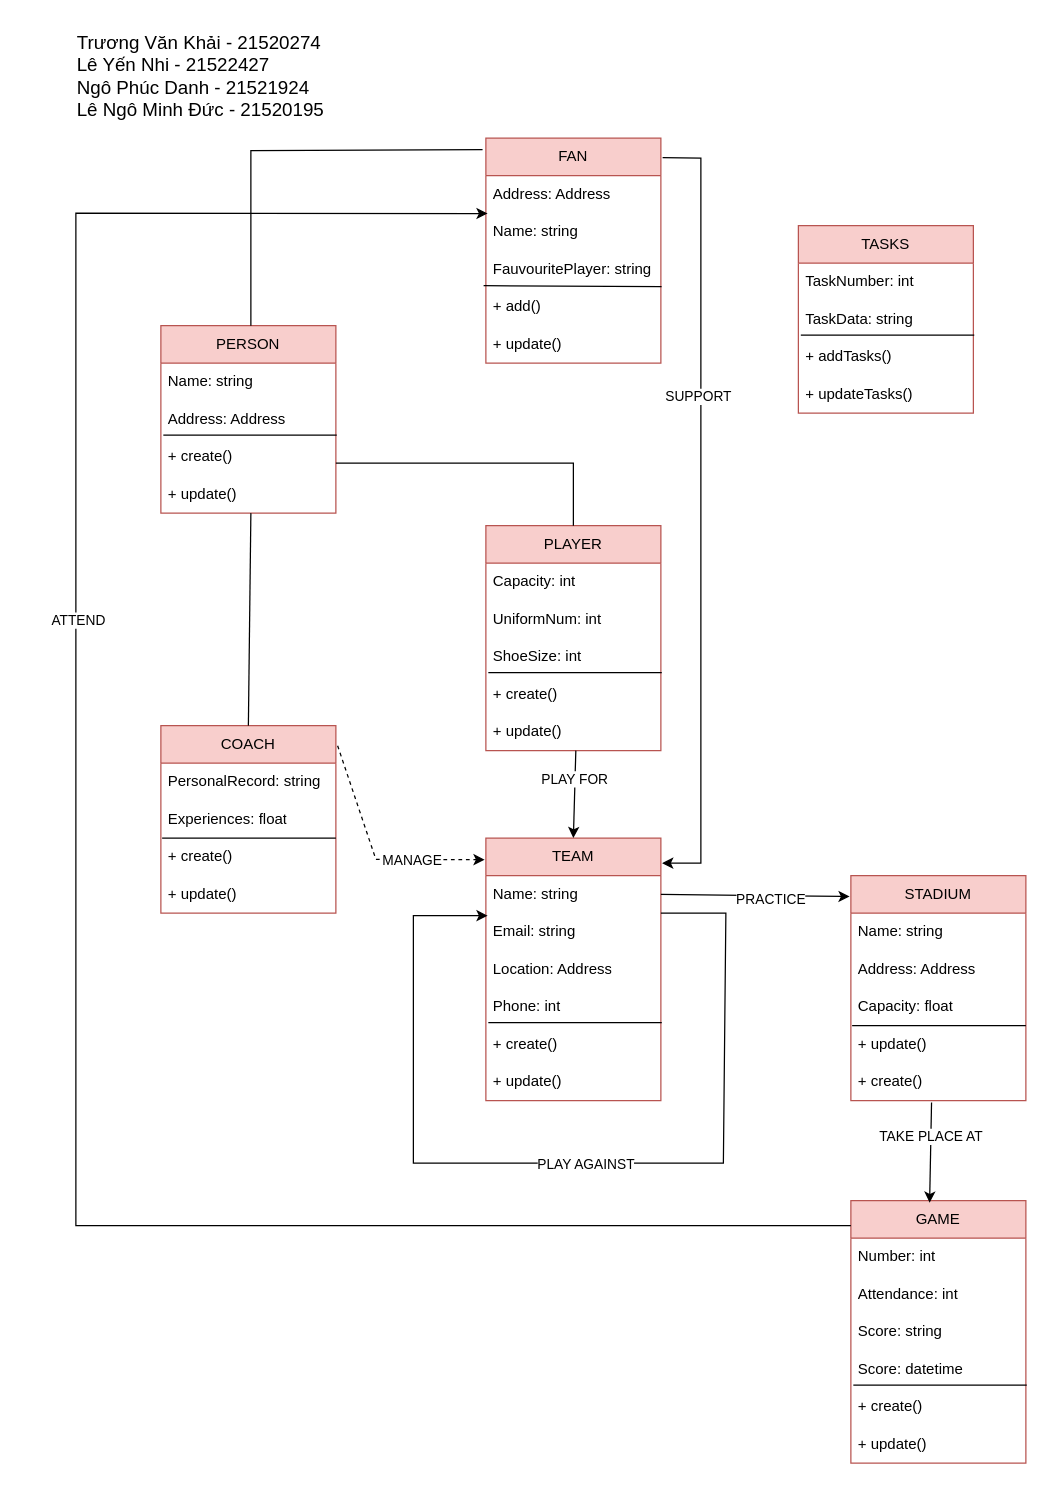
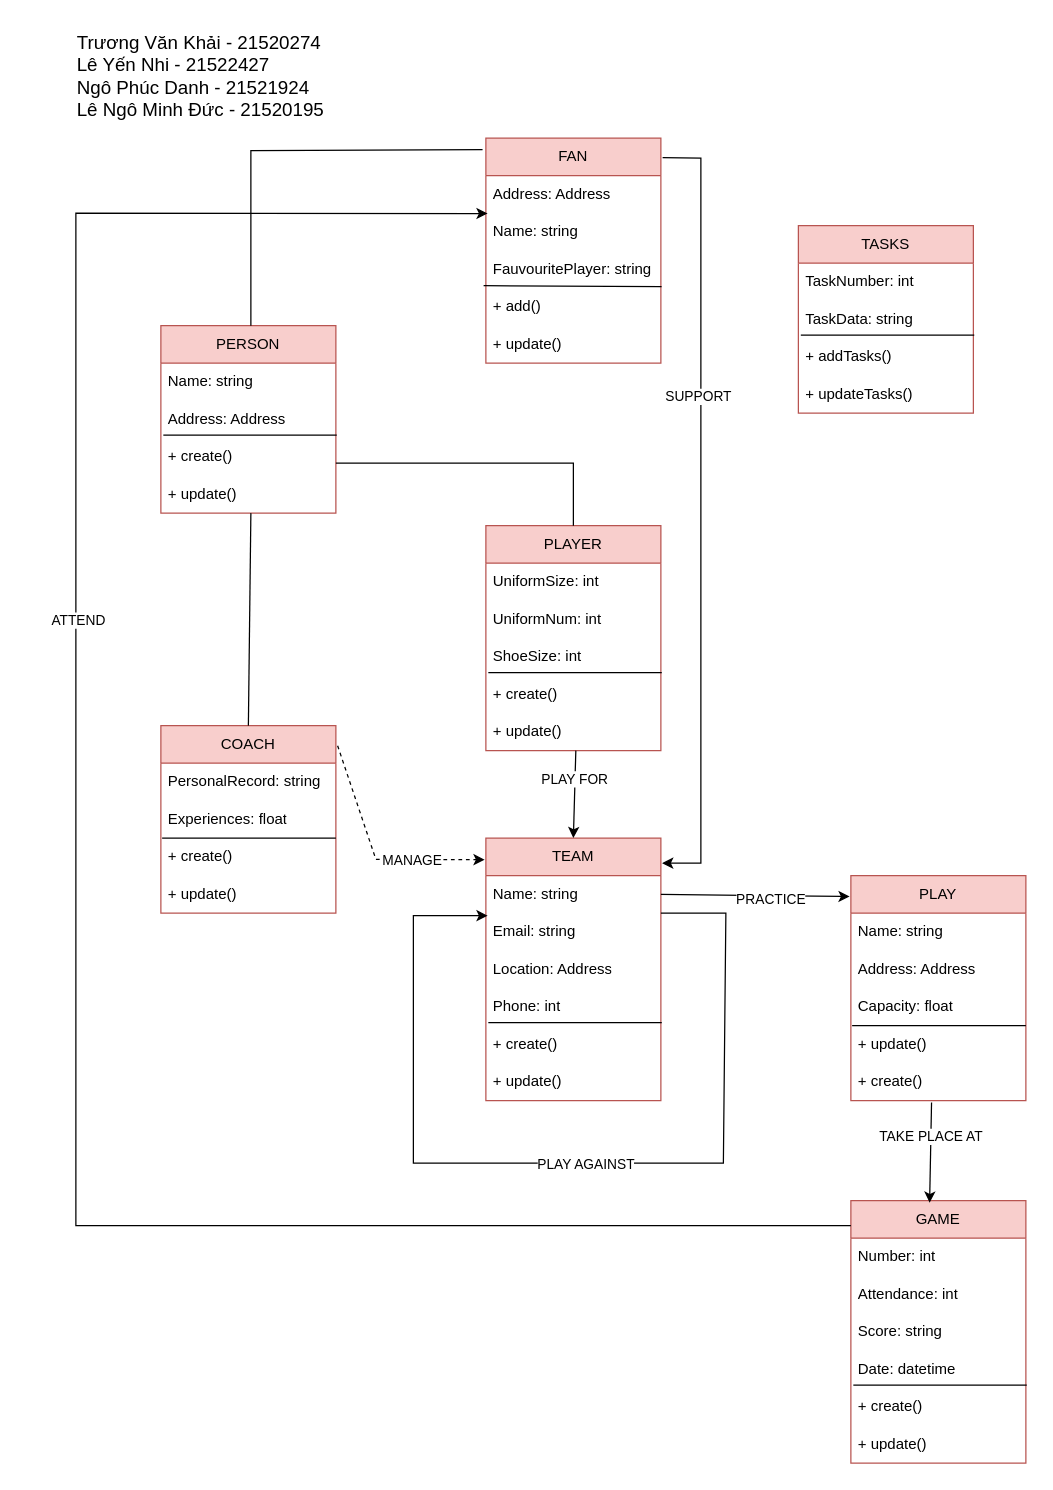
node "Capacity: int": label "Capacity: int" -> "UniformSize: int"
node "STADIUM": label "STADIUM" -> "PLAY"
node "Score: datetime": label "Score: datetime" -> "Date: datetime"
